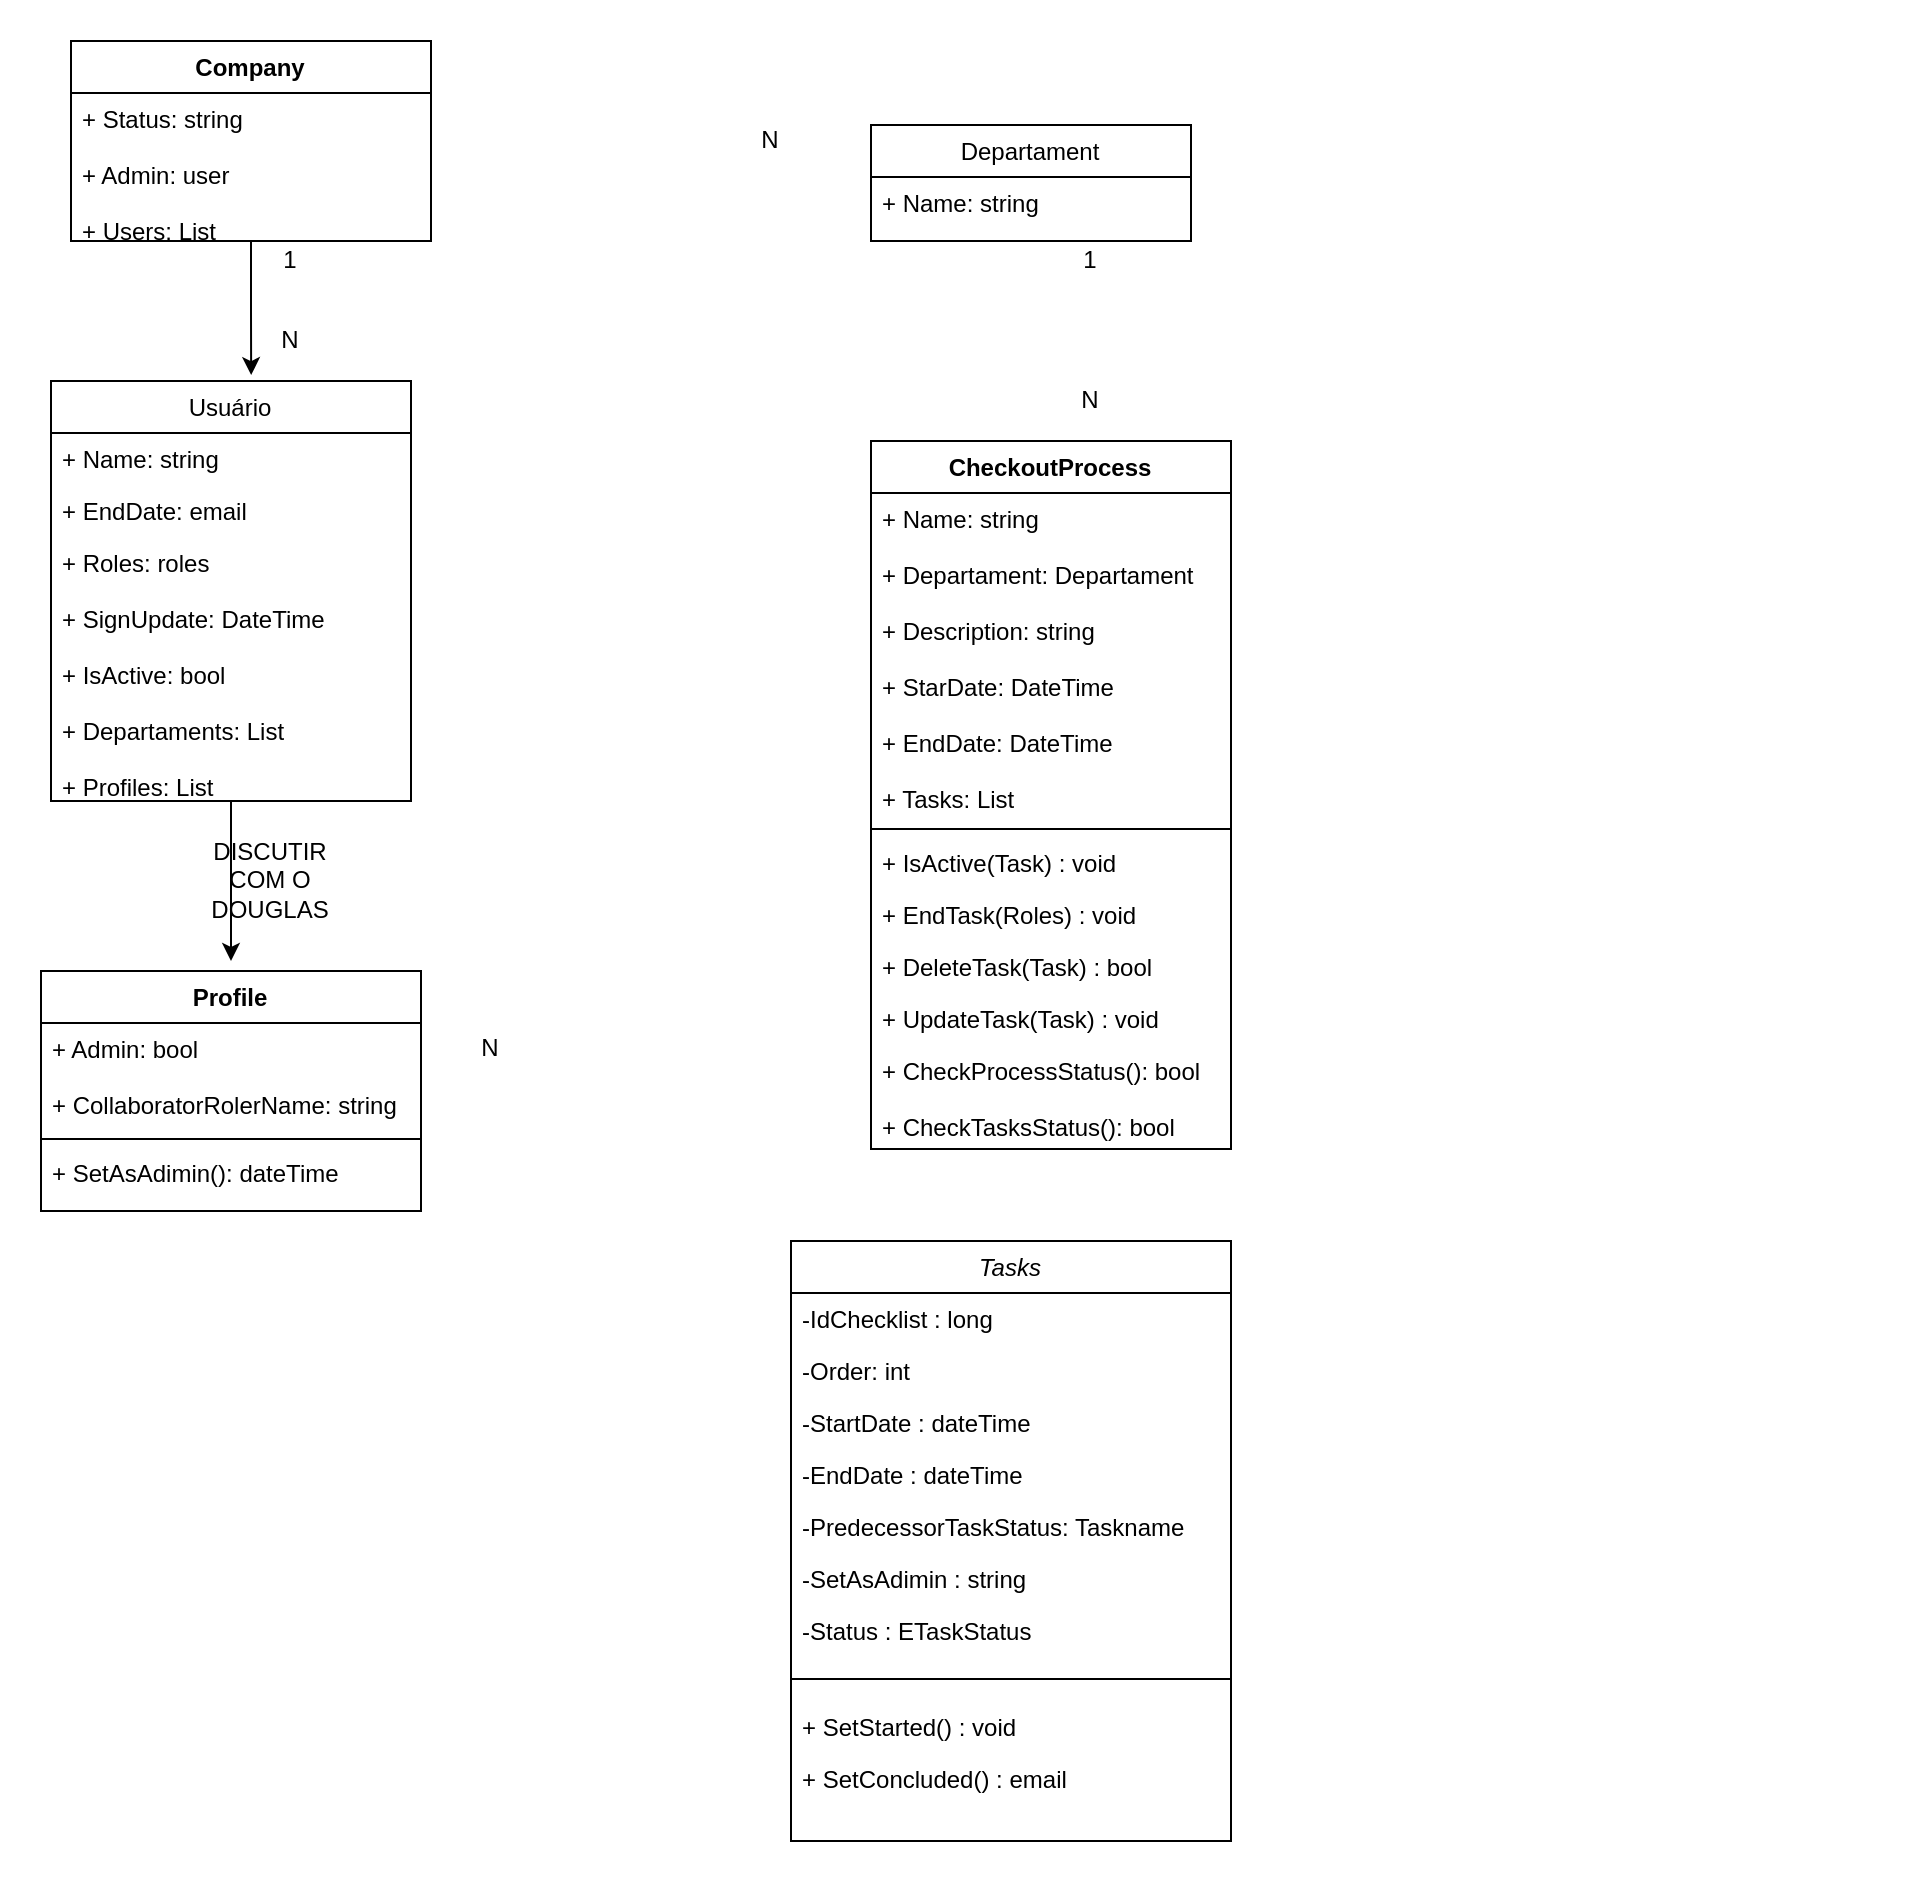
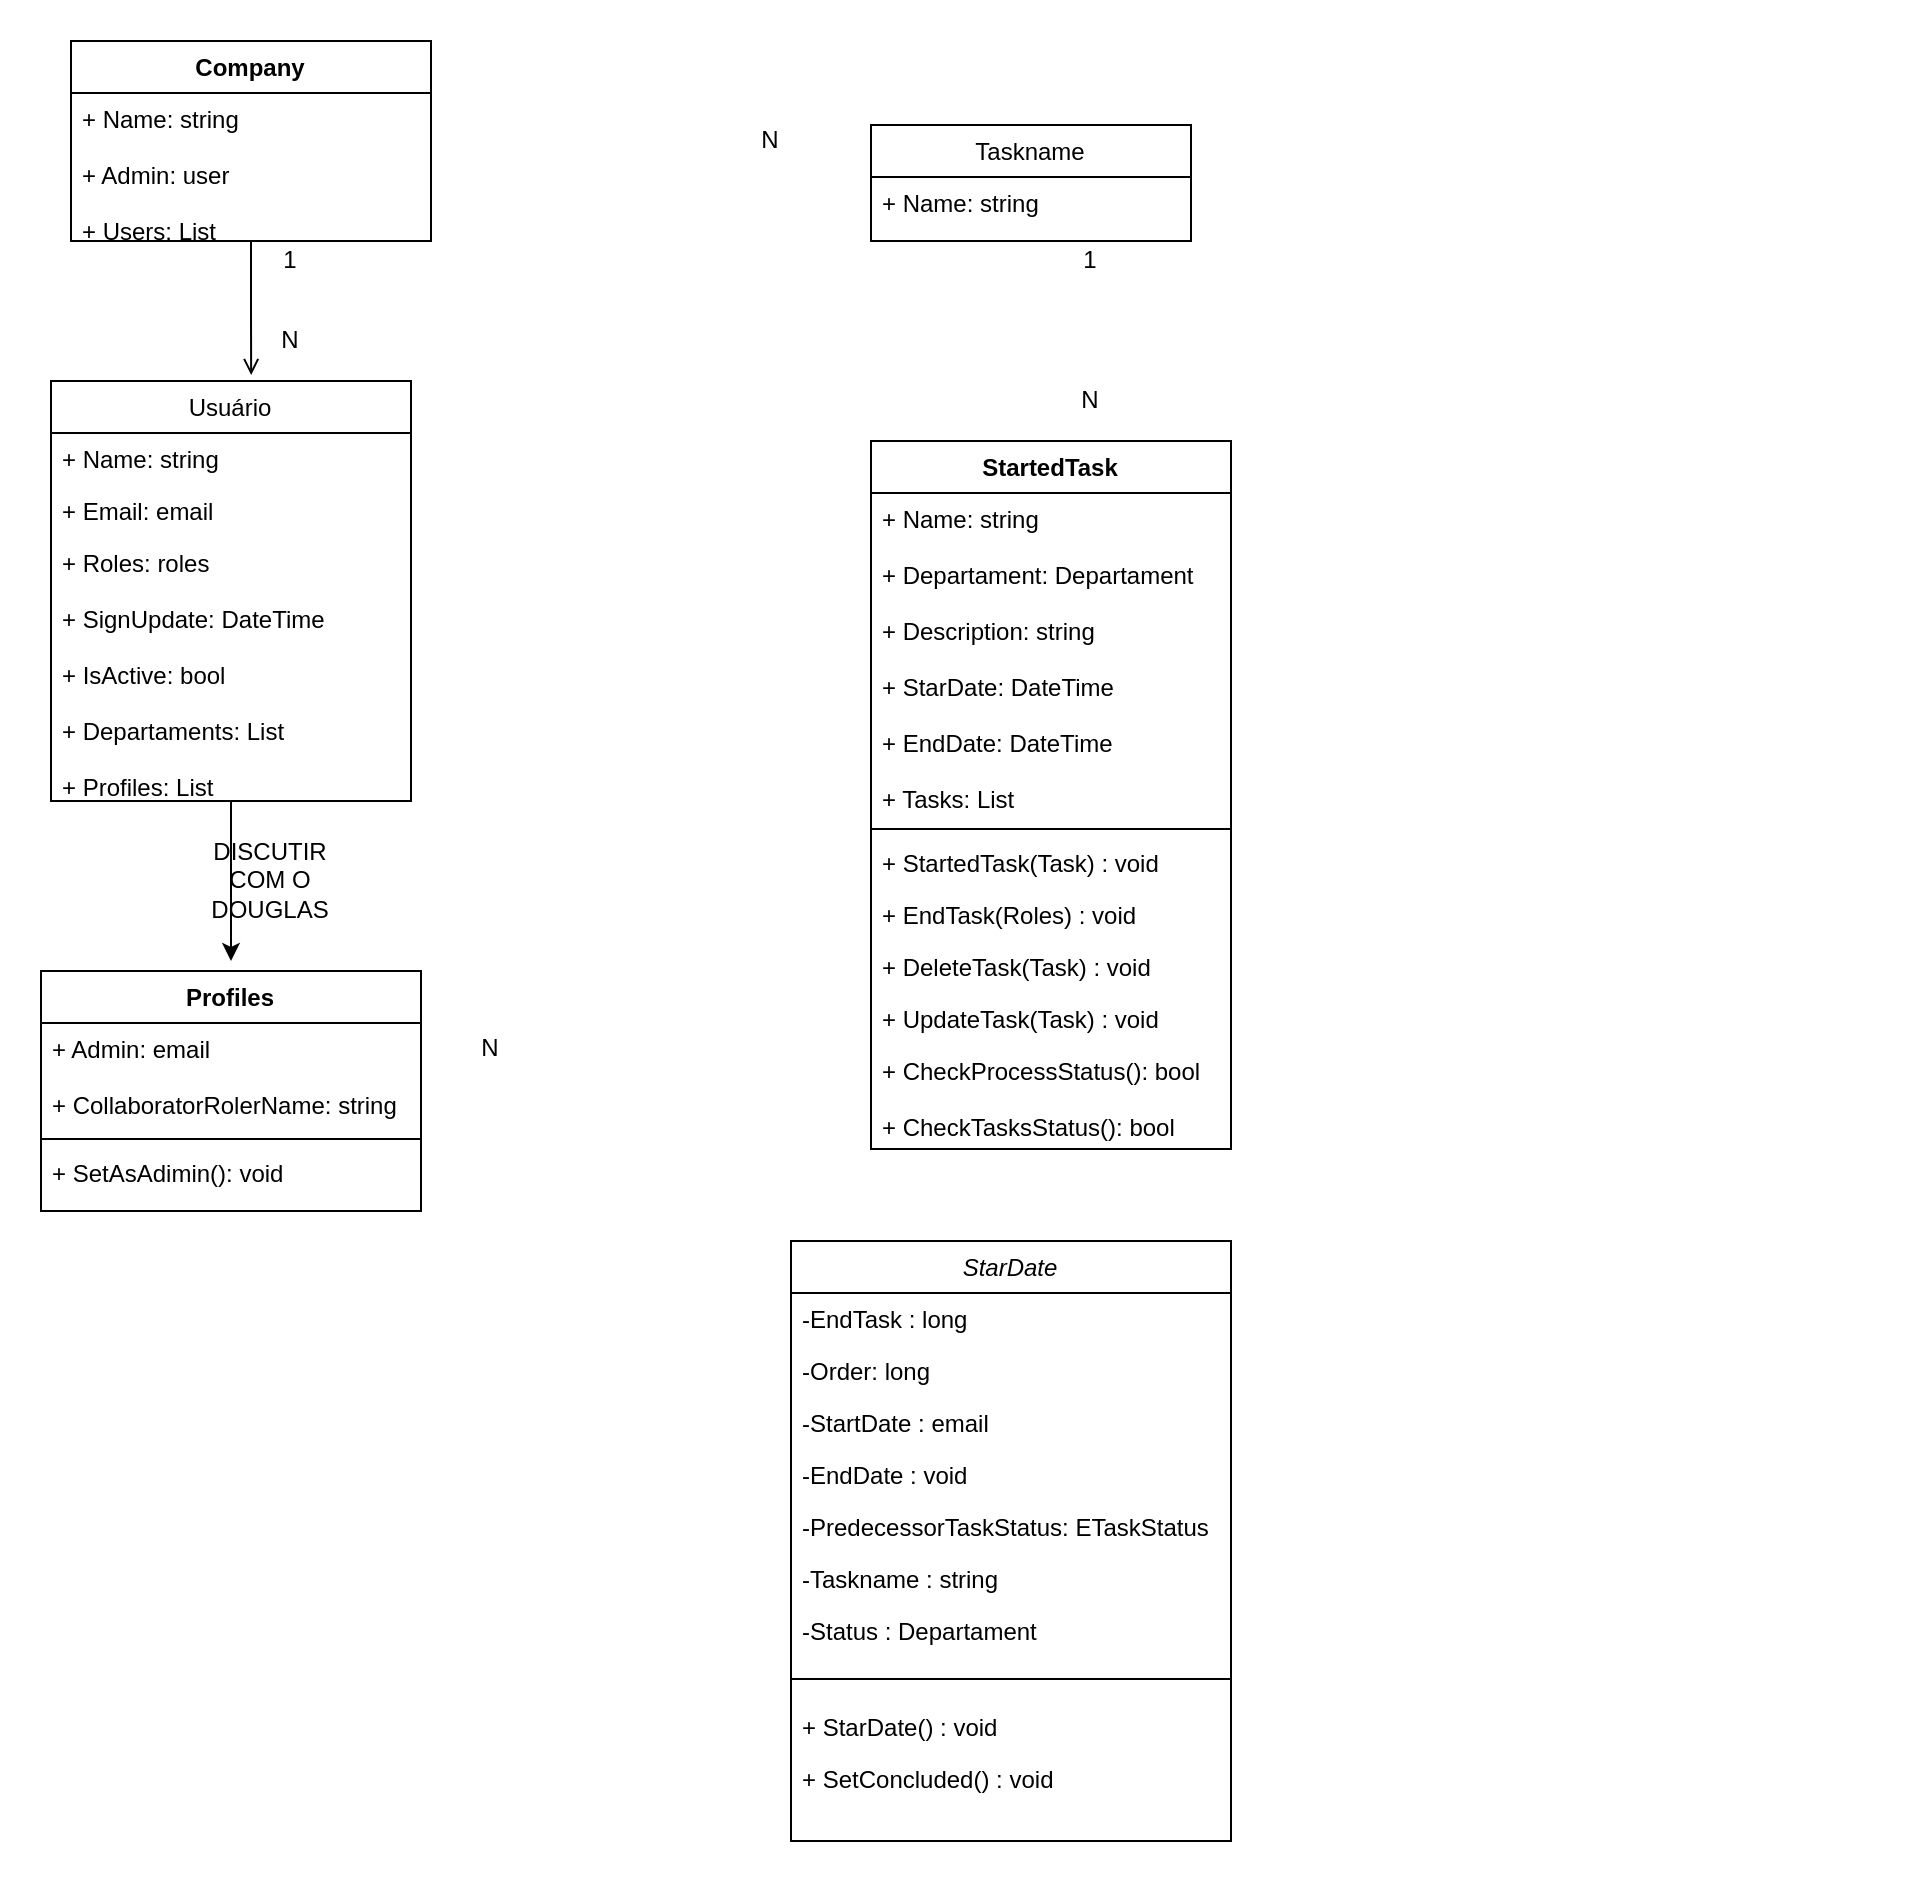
node "+ Status: string + Admin: user + Users: List": label "+ Status: string + Admin: user + Users: List" -> "+ Name: string + Admin: user + Users: List"
node "Departament": label "Departament" -> "Taskname"
edge "Company" -> "Usuário": arrowhead classic -> open
node "CheckoutProcess": label "CheckoutProcess" -> "StartedTask"
node "+ EndDate: email": label "+ EndDate: email" -> "+ Email: email"
node "+ IsActive(Task) : void": label "+ IsActive(Task) : void" -> "+ StartedTask(Task) : void"
node "+ DeleteTask(Task) : bool": label "+ DeleteTask(Task) : bool" -> "+ DeleteTask(Task) : void"
node "Profile": label "Profile" -> "Profiles"
node "+ Admin: bool + CollaboratorRolerName: string": label "+ Admin: bool + CollaboratorRolerName: string" -> "+ Admin: email + CollaboratorRolerName: string"
node "+ SetAsAdimin(): dateTime": label "+ SetAsAdimin(): dateTime" -> "+ SetAsAdimin(): void"
node "Tasks": label "Tasks" -> "StarDate"
node "-IdChecklist : long": label "-IdChecklist : long" -> "-EndTask : long"
node "-Order: int": label "-Order: int" -> "-Order: long"
node "-StartDate : dateTime": label "-StartDate : dateTime" -> "-StartDate : email"
node "-EndDate : dateTime": label "-EndDate : dateTime" -> "-EndDate : void"
node "-PredecessorTaskStatus: Taskname": label "-PredecessorTaskStatus: Taskname" -> "-PredecessorTaskStatus: ETaskStatus"
node "-SetAsAdimin : string": label "-SetAsAdimin : string" -> "-Taskname : string"
node "-Status : ETaskStatus": label "-Status : ETaskStatus" -> "-Status : Departament"
node "+ SetStarted() : void": label "+ SetStarted() : void" -> "+ StarDate() : void"
node "+ SetConcluded() : email": label "+ SetConcluded() : email" -> "+ SetConcluded() : void"
